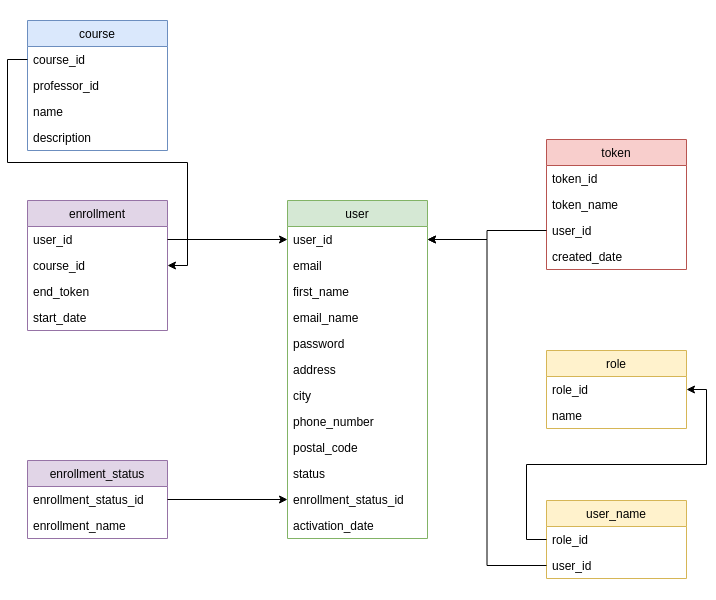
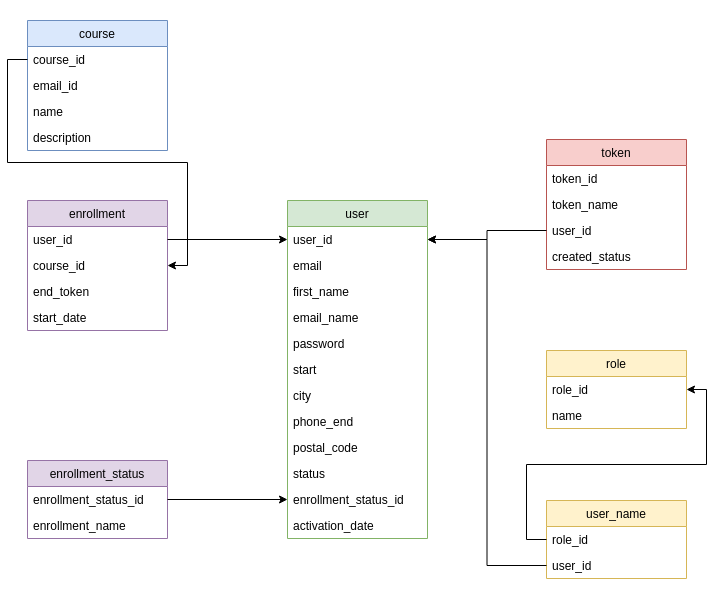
node "professor_id": label "professor_id" -> "email_id"
node "created_date": label "created_date" -> "created_status"
node "address": label "address" -> "start"
node "phone_number": label "phone_number" -> "phone_end"
